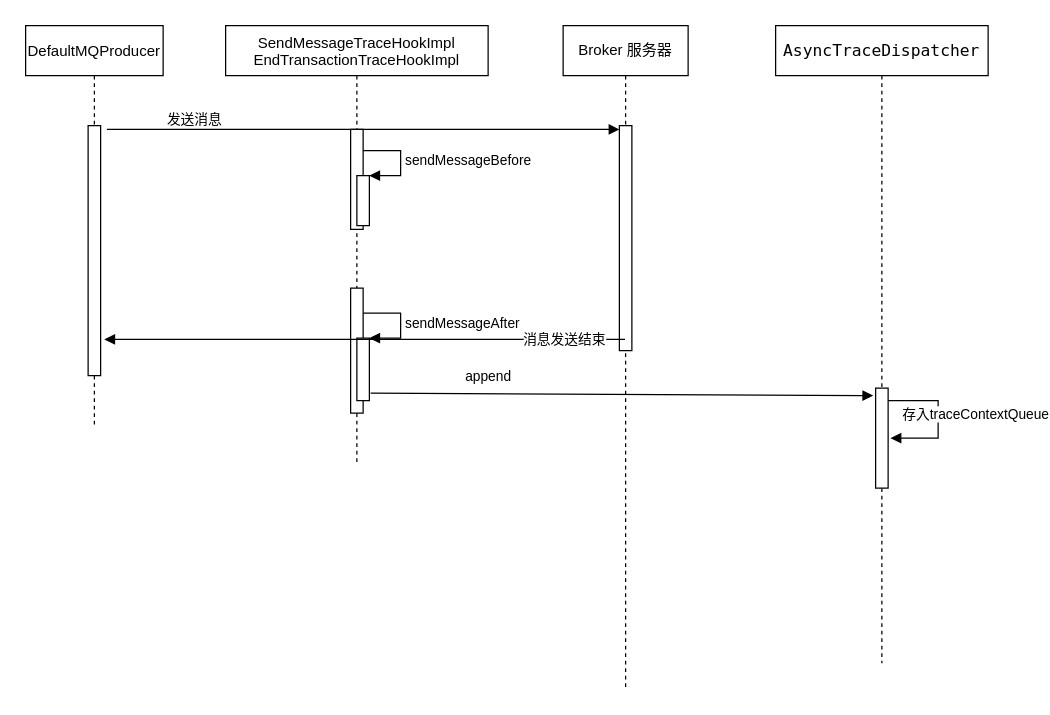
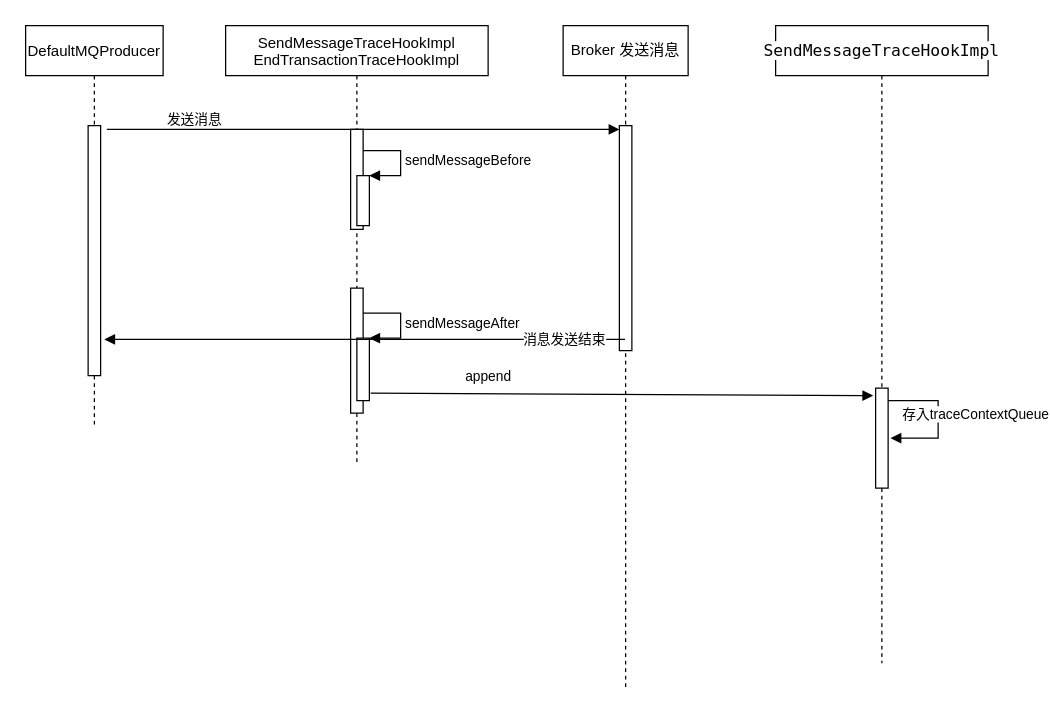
node "Broker 服务器": label "Broker 服务器" -> "Broker 发送消息"
node "AsyncTraceDispatcher": label "AsyncTraceDispatcher" -> "SendMessageTraceHookImpl"
